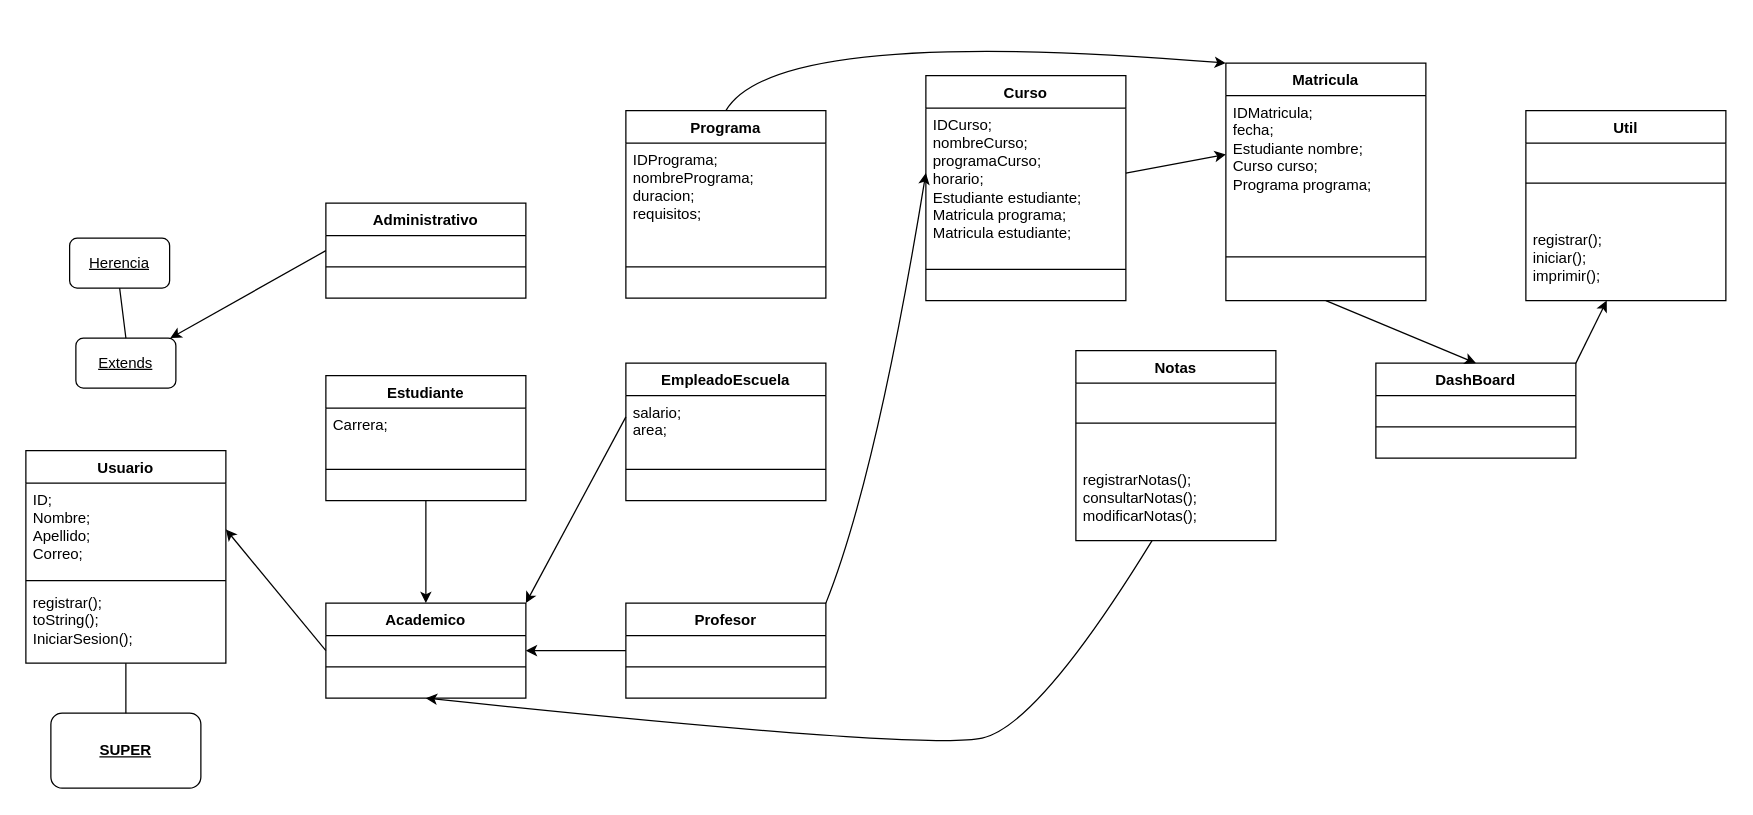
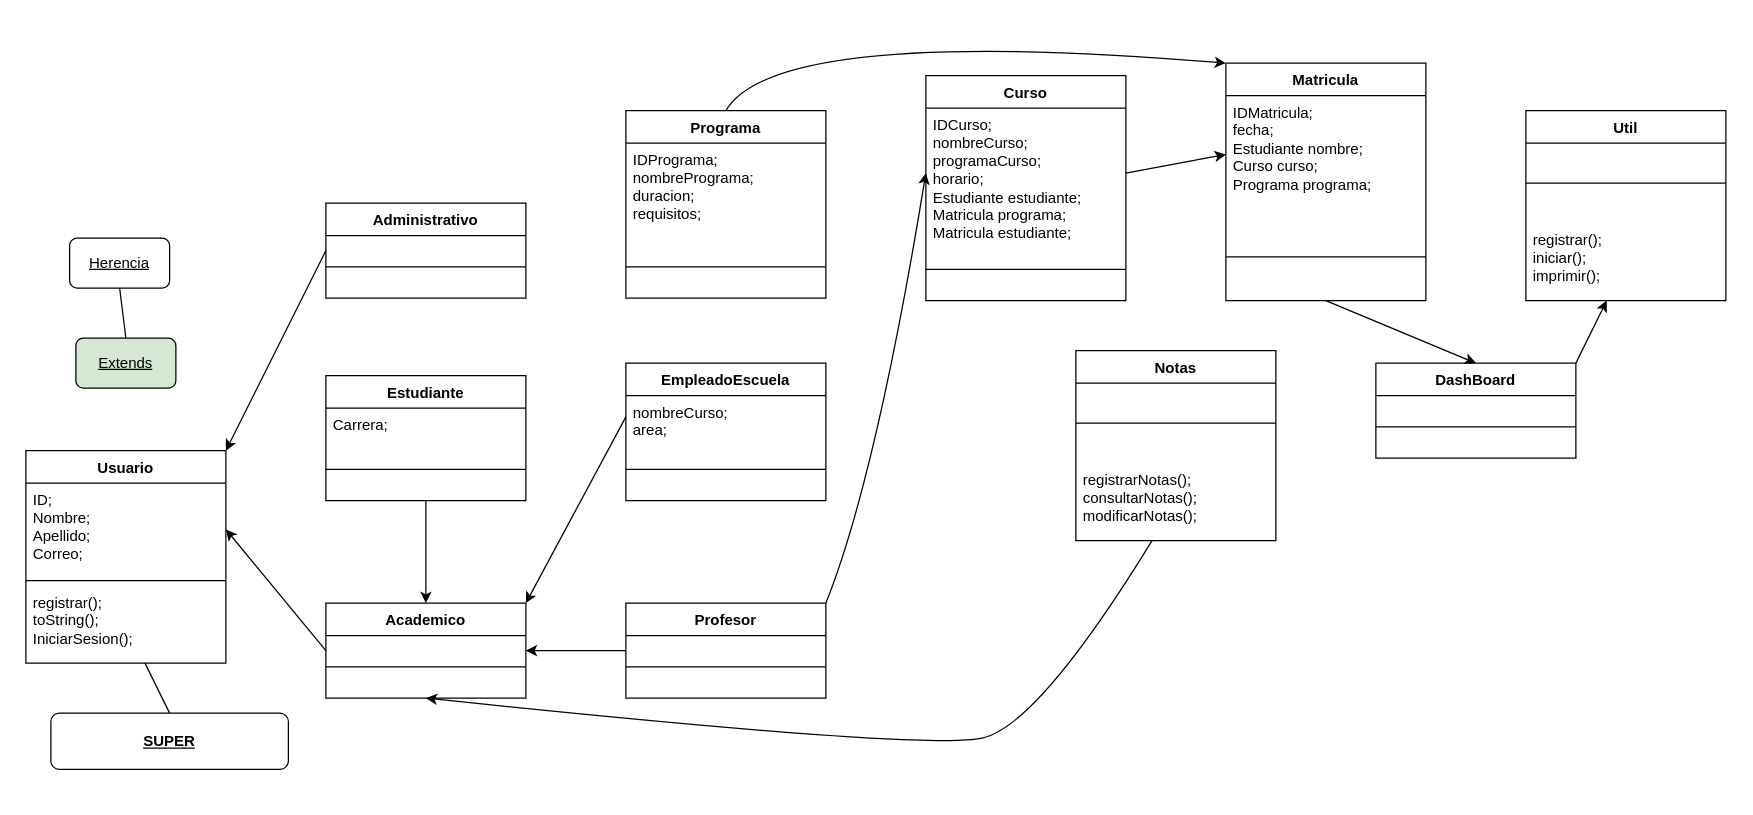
edge "Administrativo" -> "Extends": now "Administrativo" -> "Usuario"
node "Extends": fillcolor #ffffff -> #d5e8d4
node "salario; area;": label "salario; area;" -> "nombreCurso; area;"
node "SUPER": size 150x75 -> 238x56
